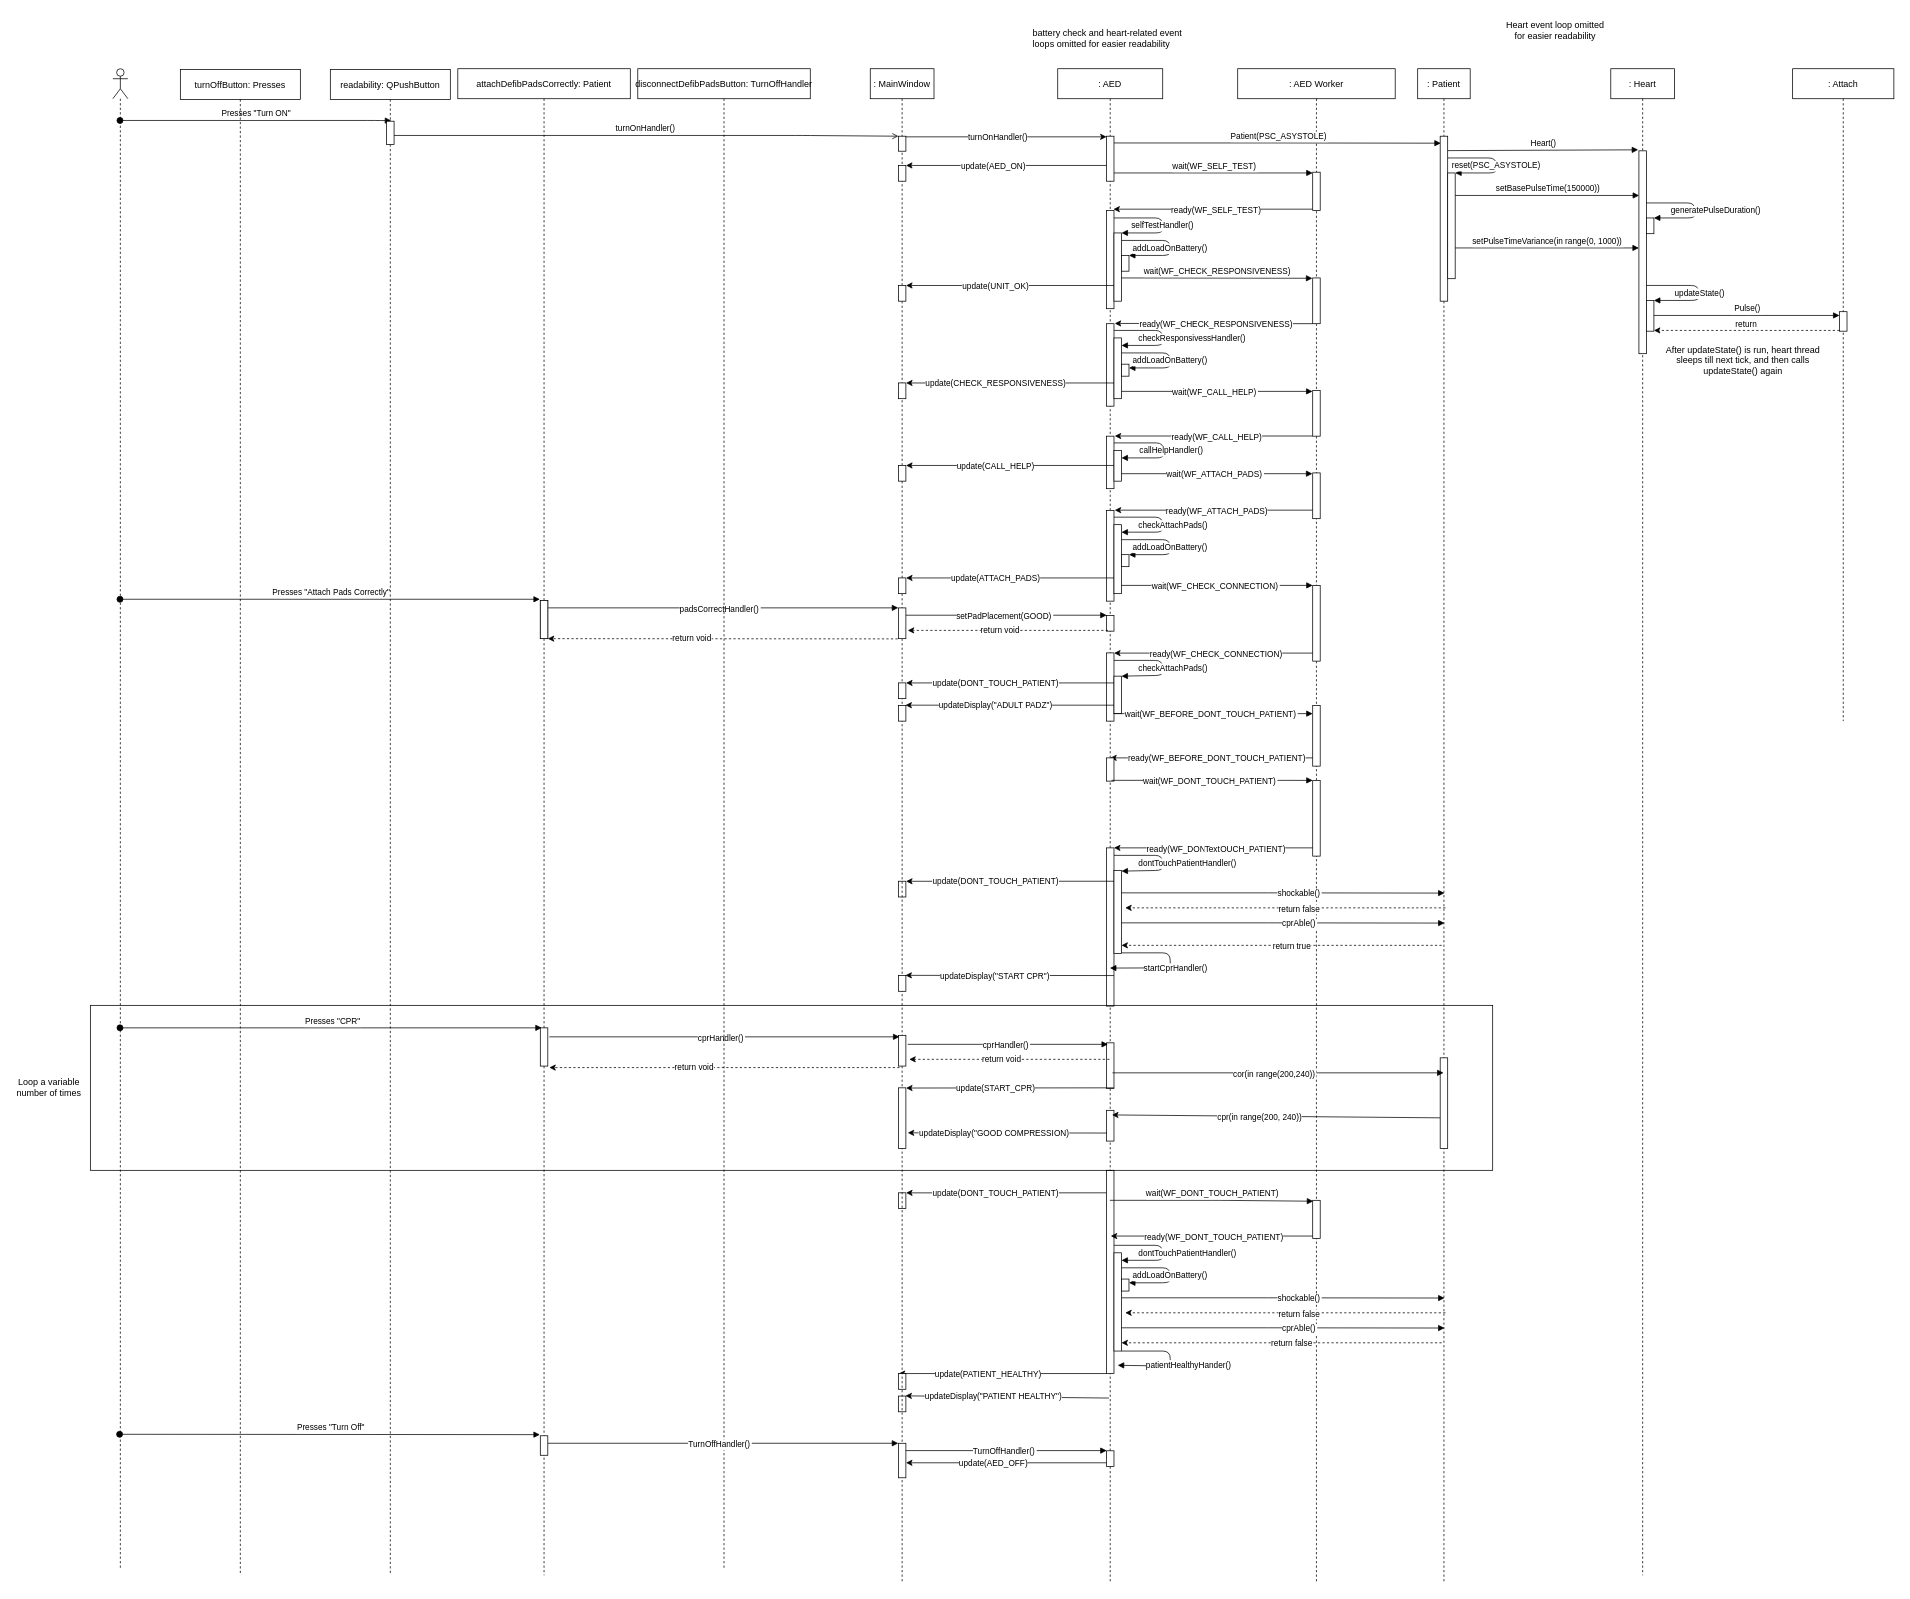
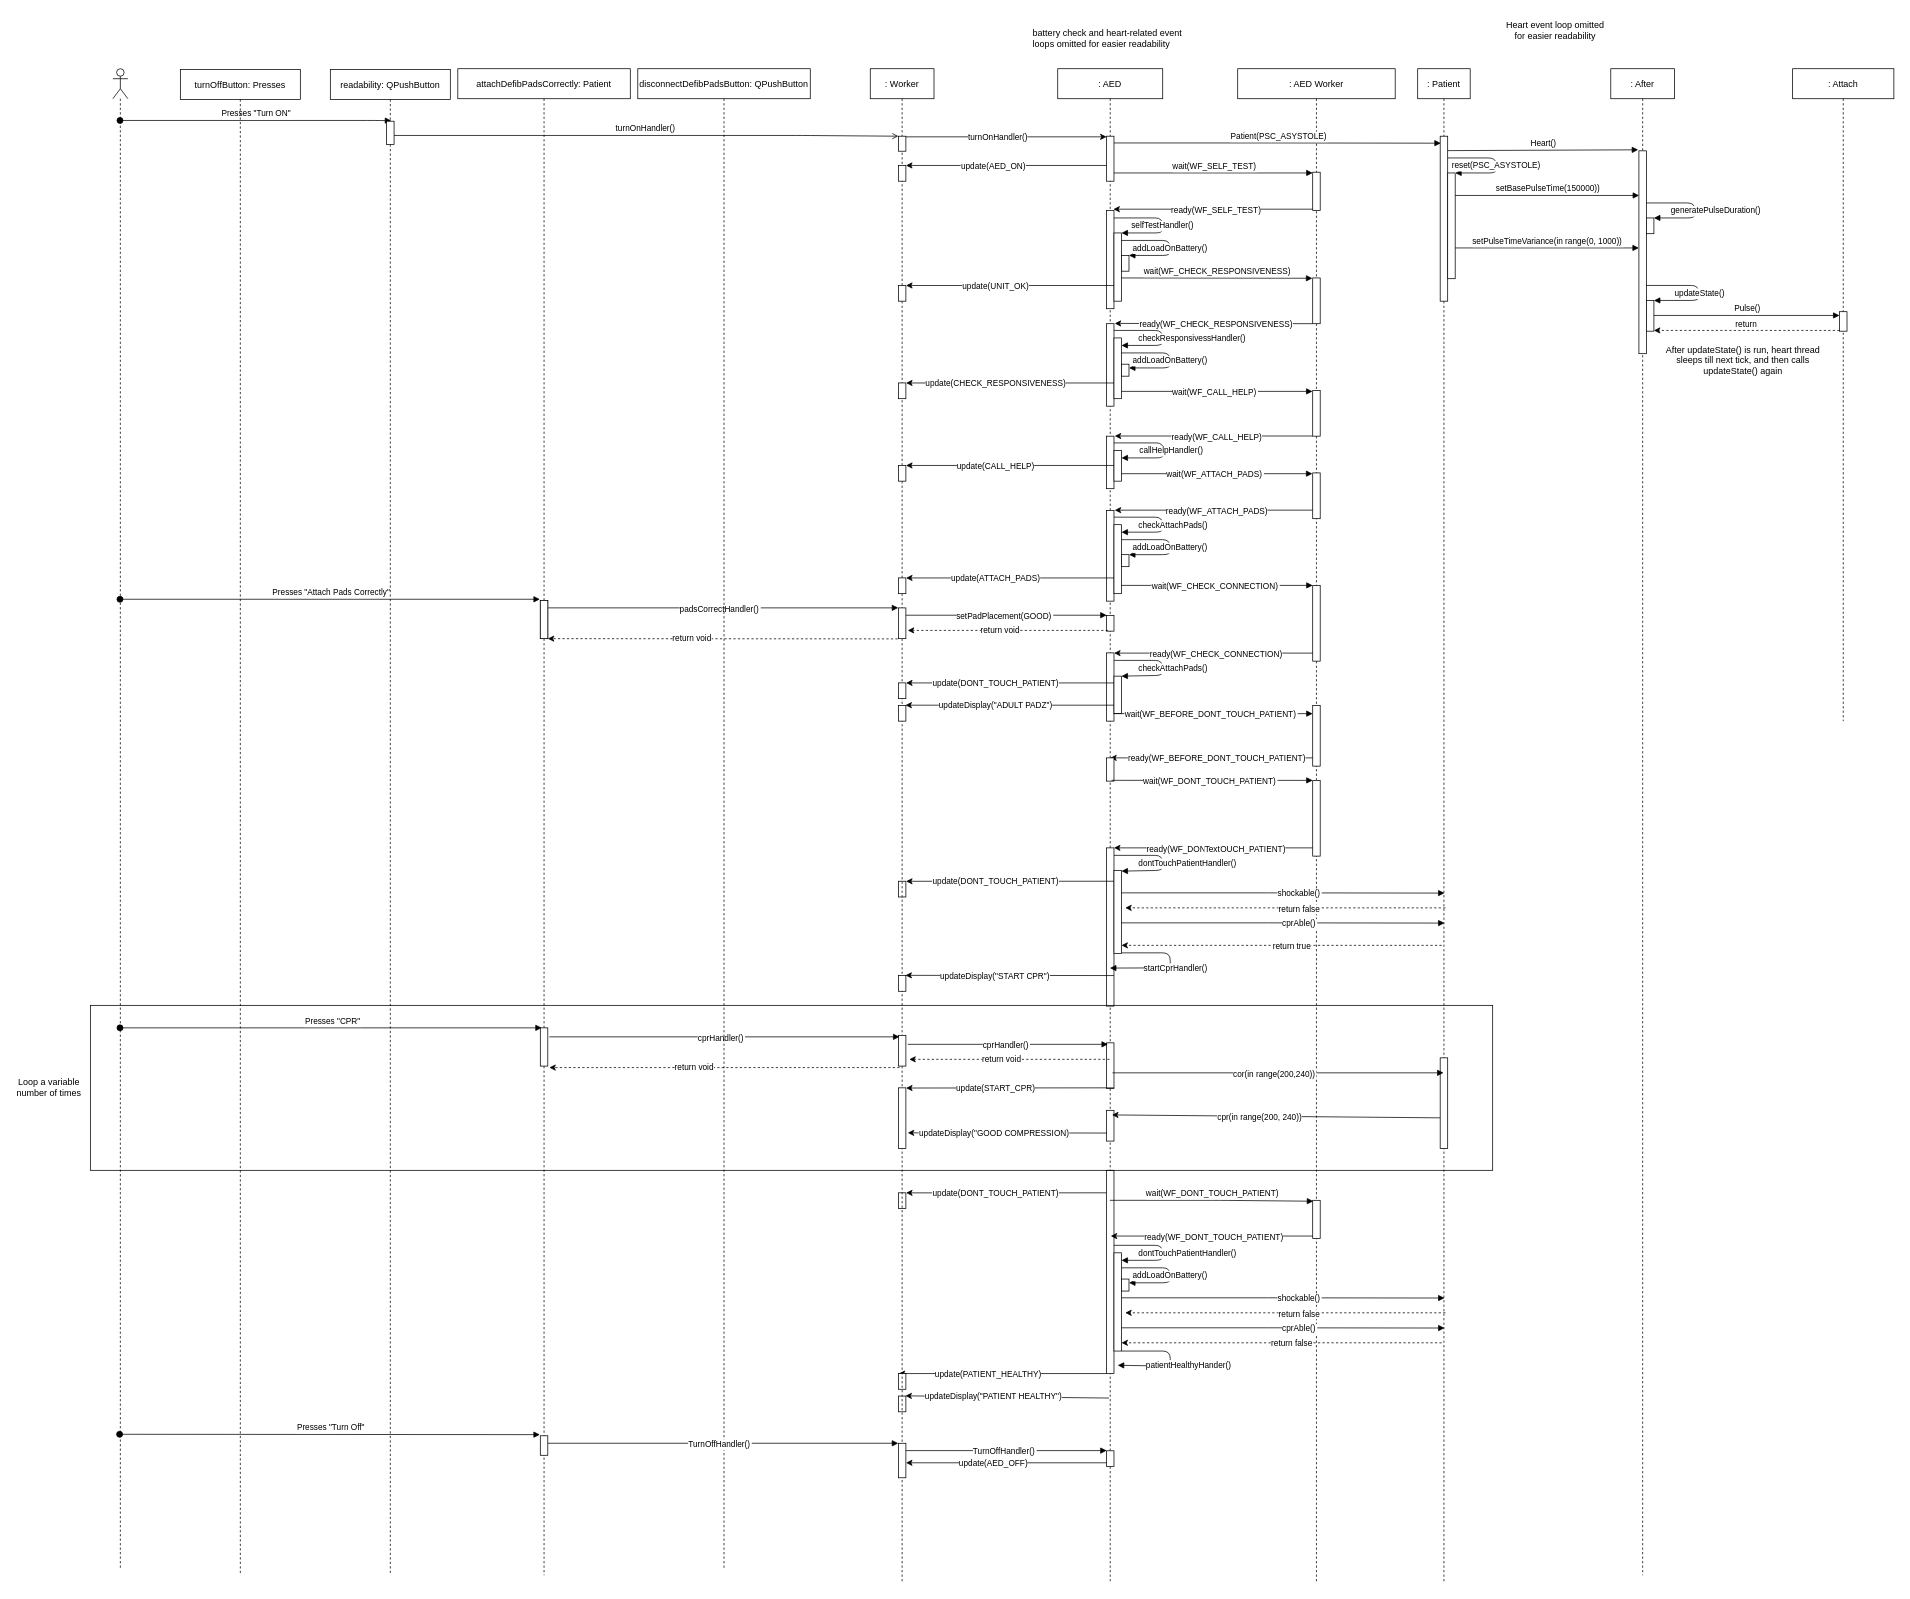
node "disconnectDefibPadsButton: TurnOffHandler": label "disconnectDefibPadsButton: TurnOffHandler" -> "disconnectDefibPadsButton: QPushButton"
node ": MainWindow": label ": MainWindow" -> ": Worker"
node ": Heart": label ": Heart" -> ": After"
